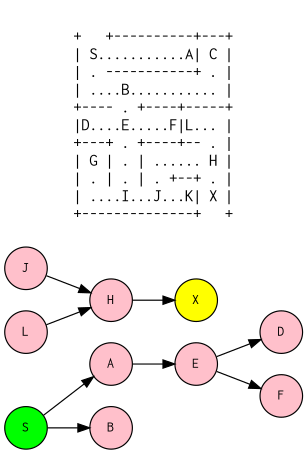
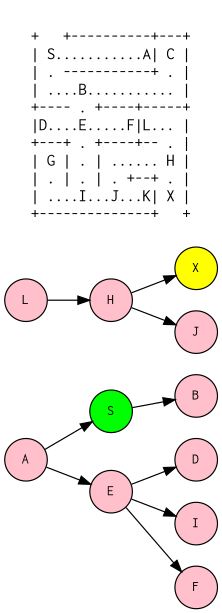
edge "J" -> "H": reversed
edge "S" -> "A": reversed
node "I": added
